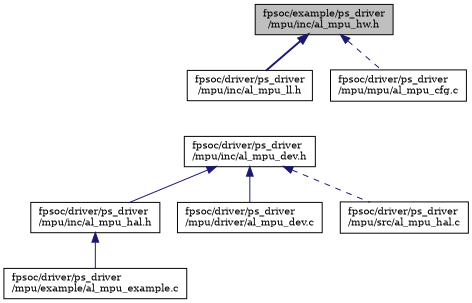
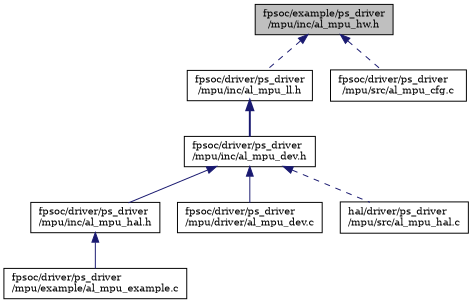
edge "fpsoc/driver/ps_driver /mpu/inc/al_mpu_ll.h" -> "fpsoc/example/ps_driver /mpu/inc/al_mpu_hw.h": style bold -> dashed
node "fpsoc/driver/ps_driver /mpu/mpu/al_mpu_cfg.c": label "fpsoc/driver/ps_driver /mpu/mpu/al_mpu_cfg.c" -> "fpsoc/driver/ps_driver /mpu/src/al_mpu_cfg.c"
edge "fpsoc/driver/ps_driver /mpu/inc/al_mpu_dev.h" -> "fpsoc/driver/ps_driver /mpu/inc/al_mpu_ll.h": added
node "fpsoc/driver/ps_driver /mpu/src/al_mpu_hal.c": label "fpsoc/driver/ps_driver /mpu/src/al_mpu_hal.c" -> "hal/driver/ps_driver /mpu/src/al_mpu_hal.c"
